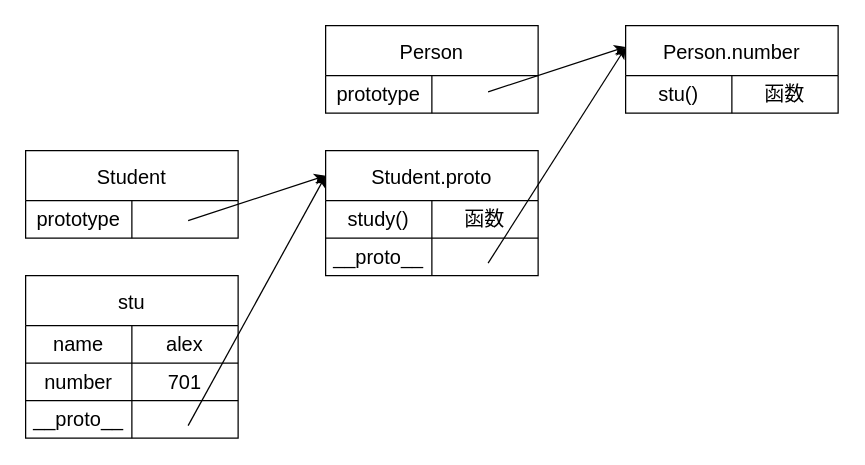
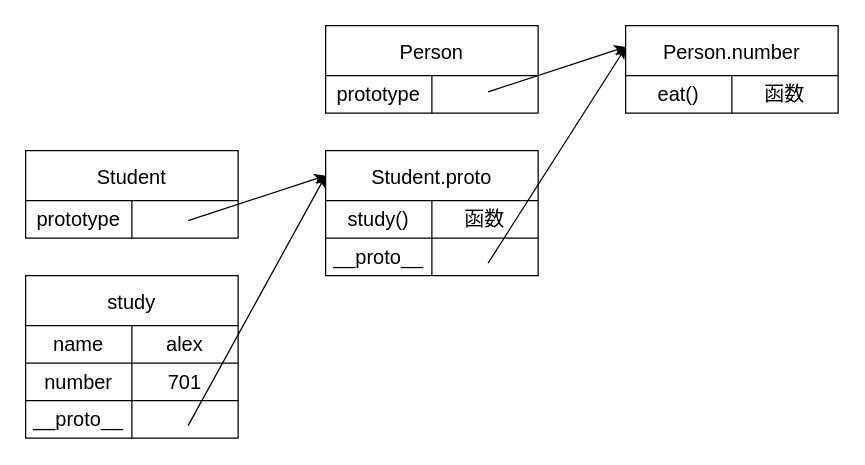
node "stu()": label "stu()" -> "eat()"
node "stu": label "stu" -> "study"
